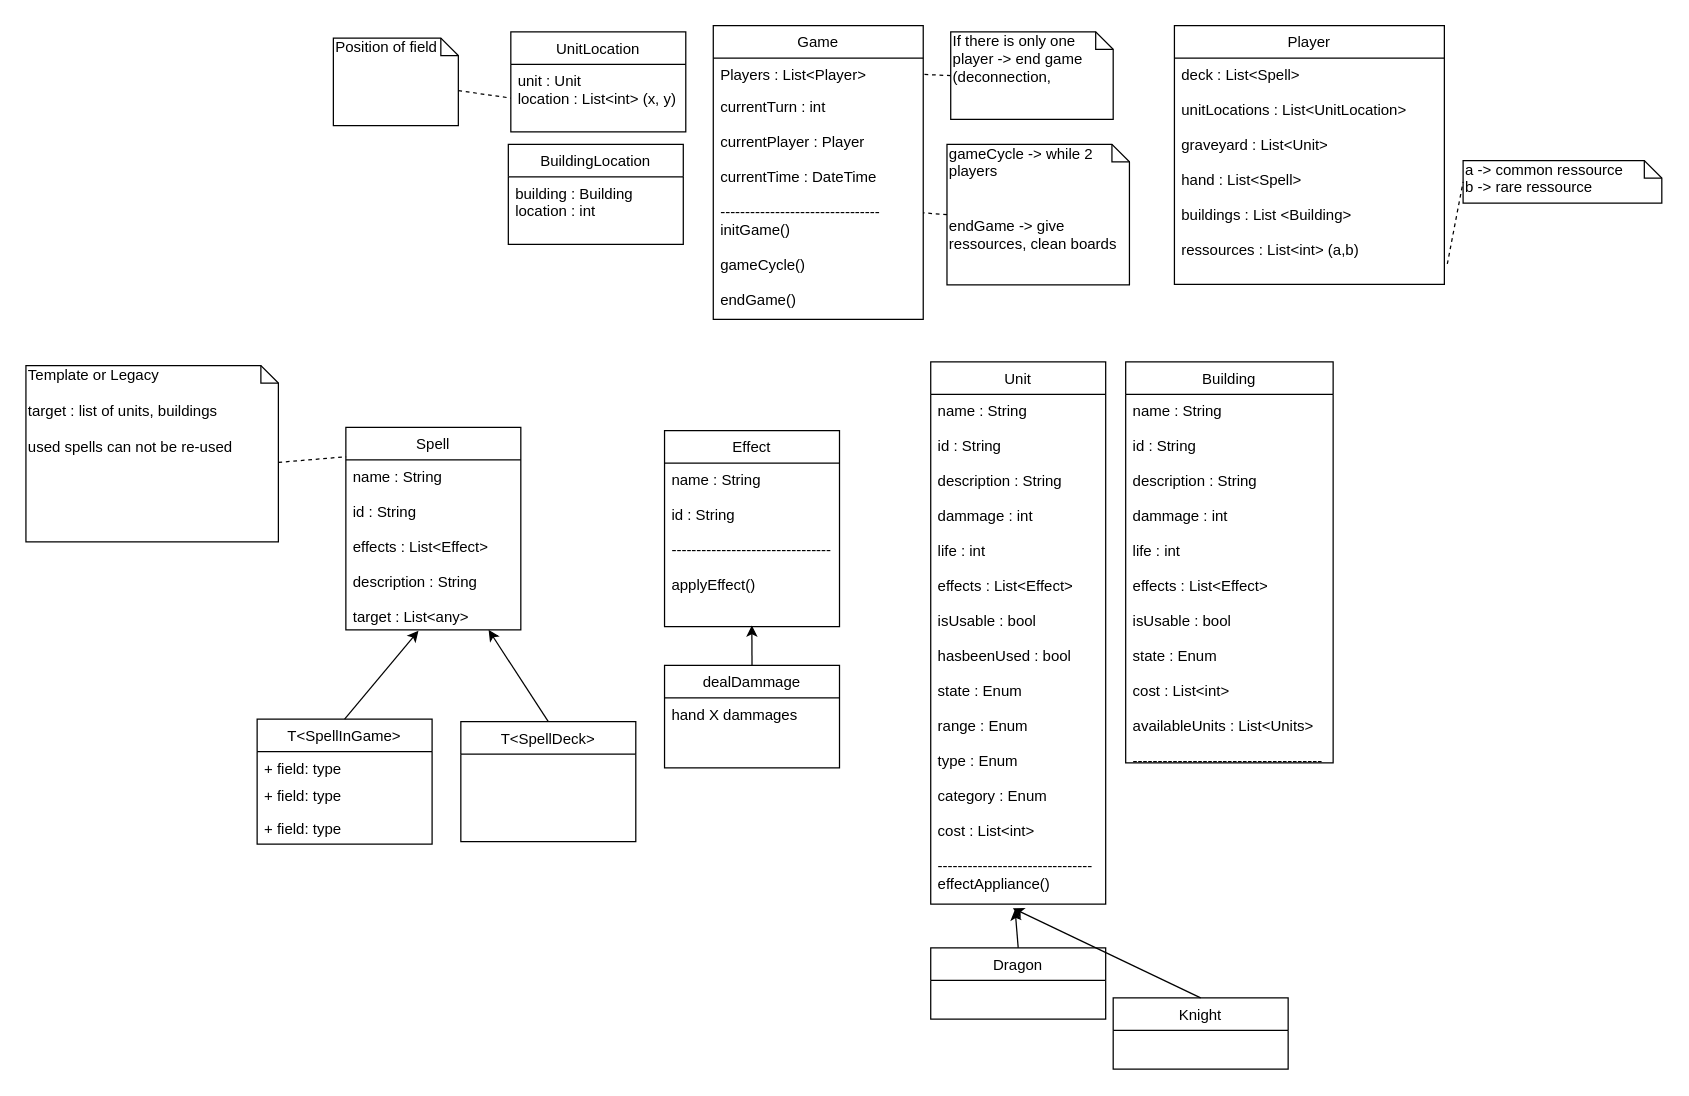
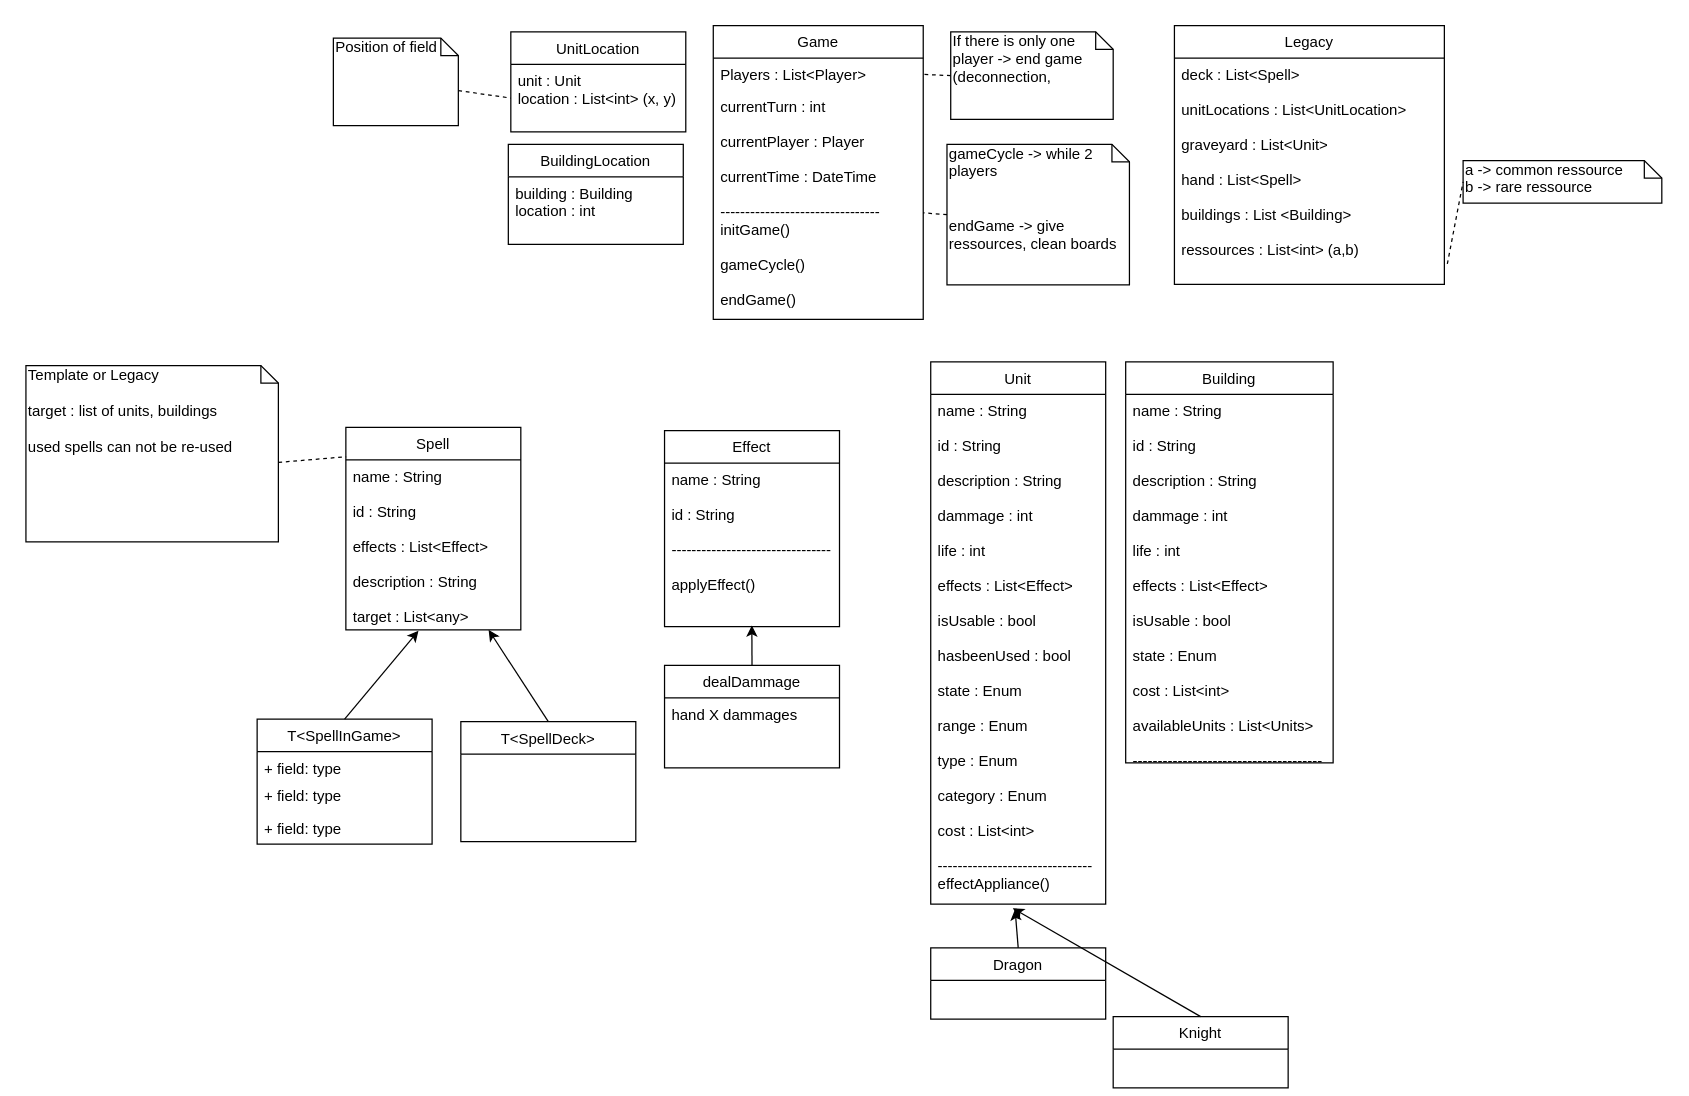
node "Player": label "Player" -> "Legacy"
node "Knight": moved (1201, 1034) -> (1201, 1053)
